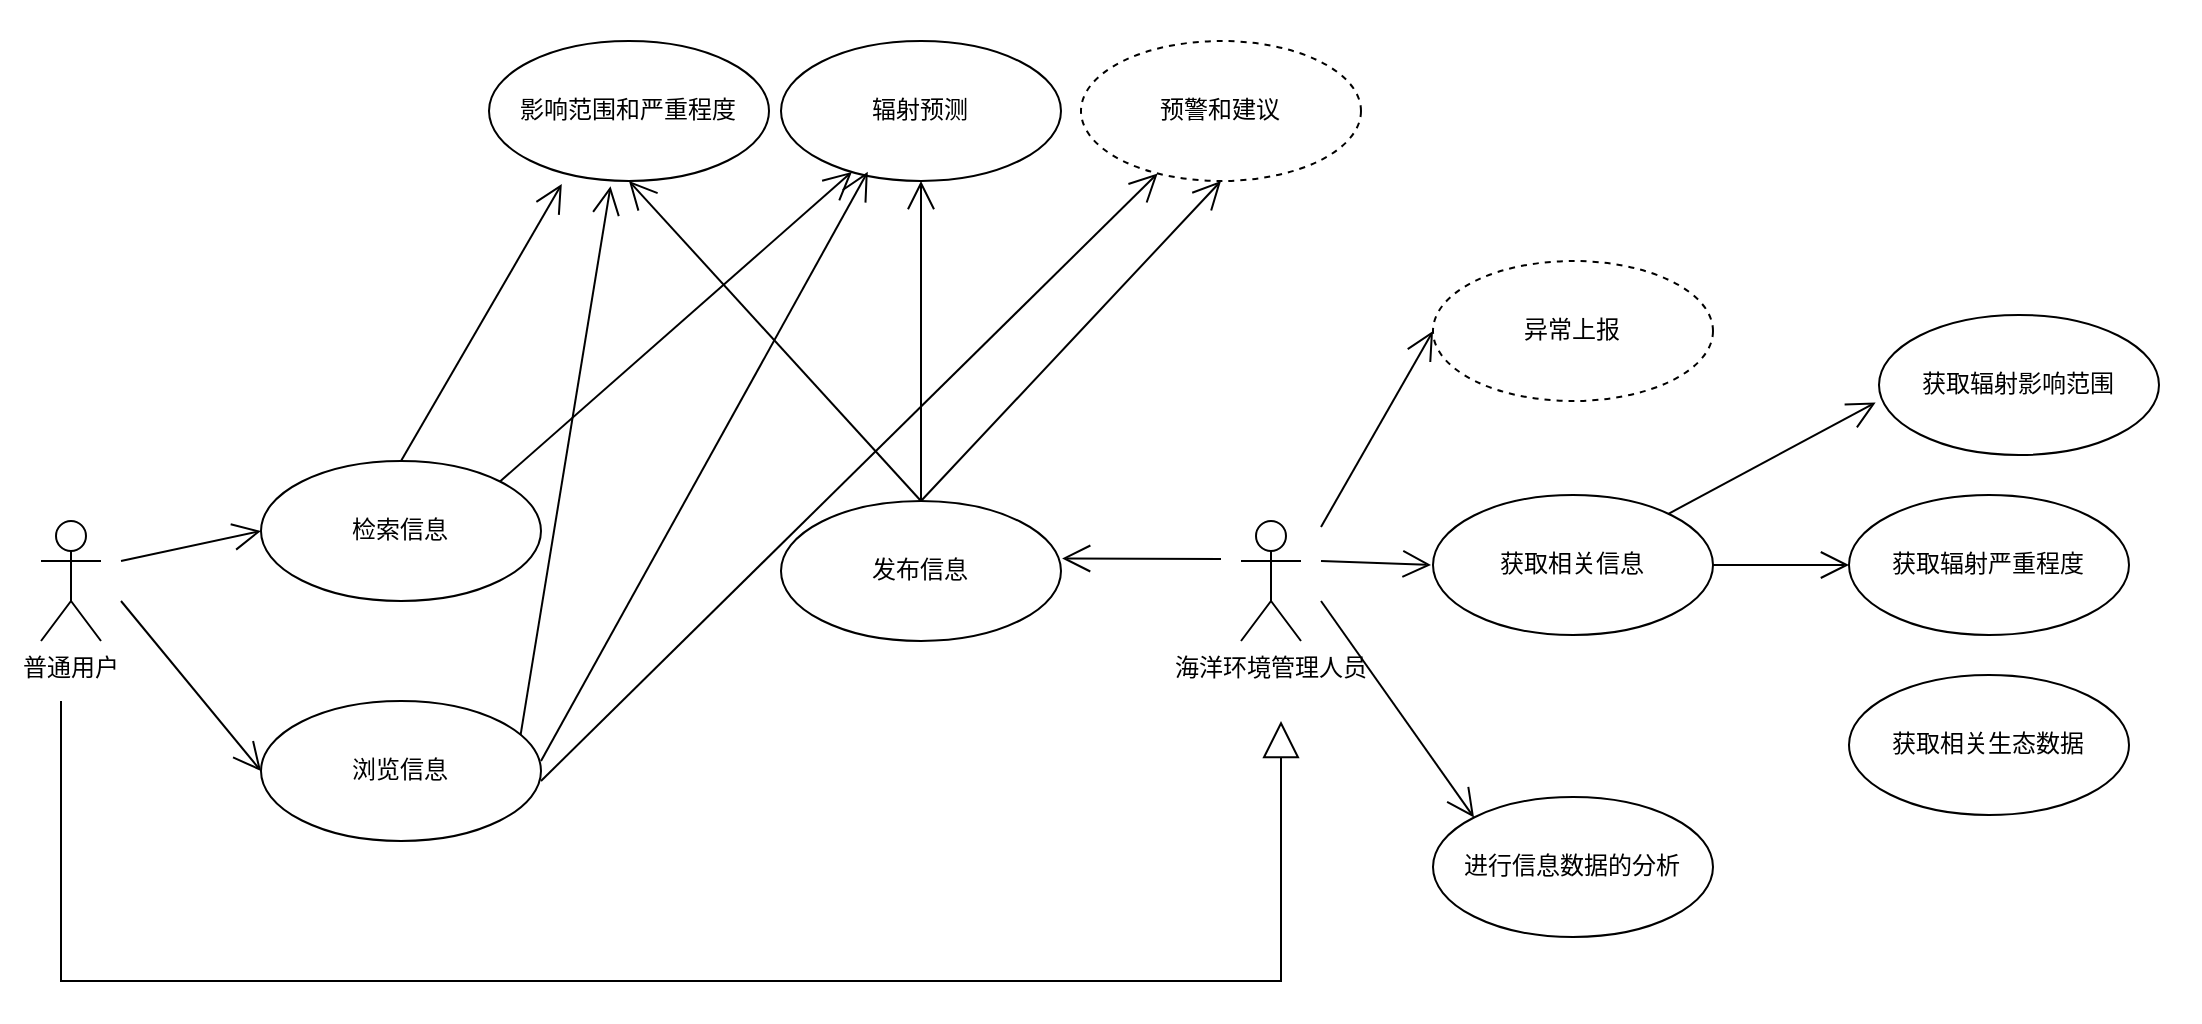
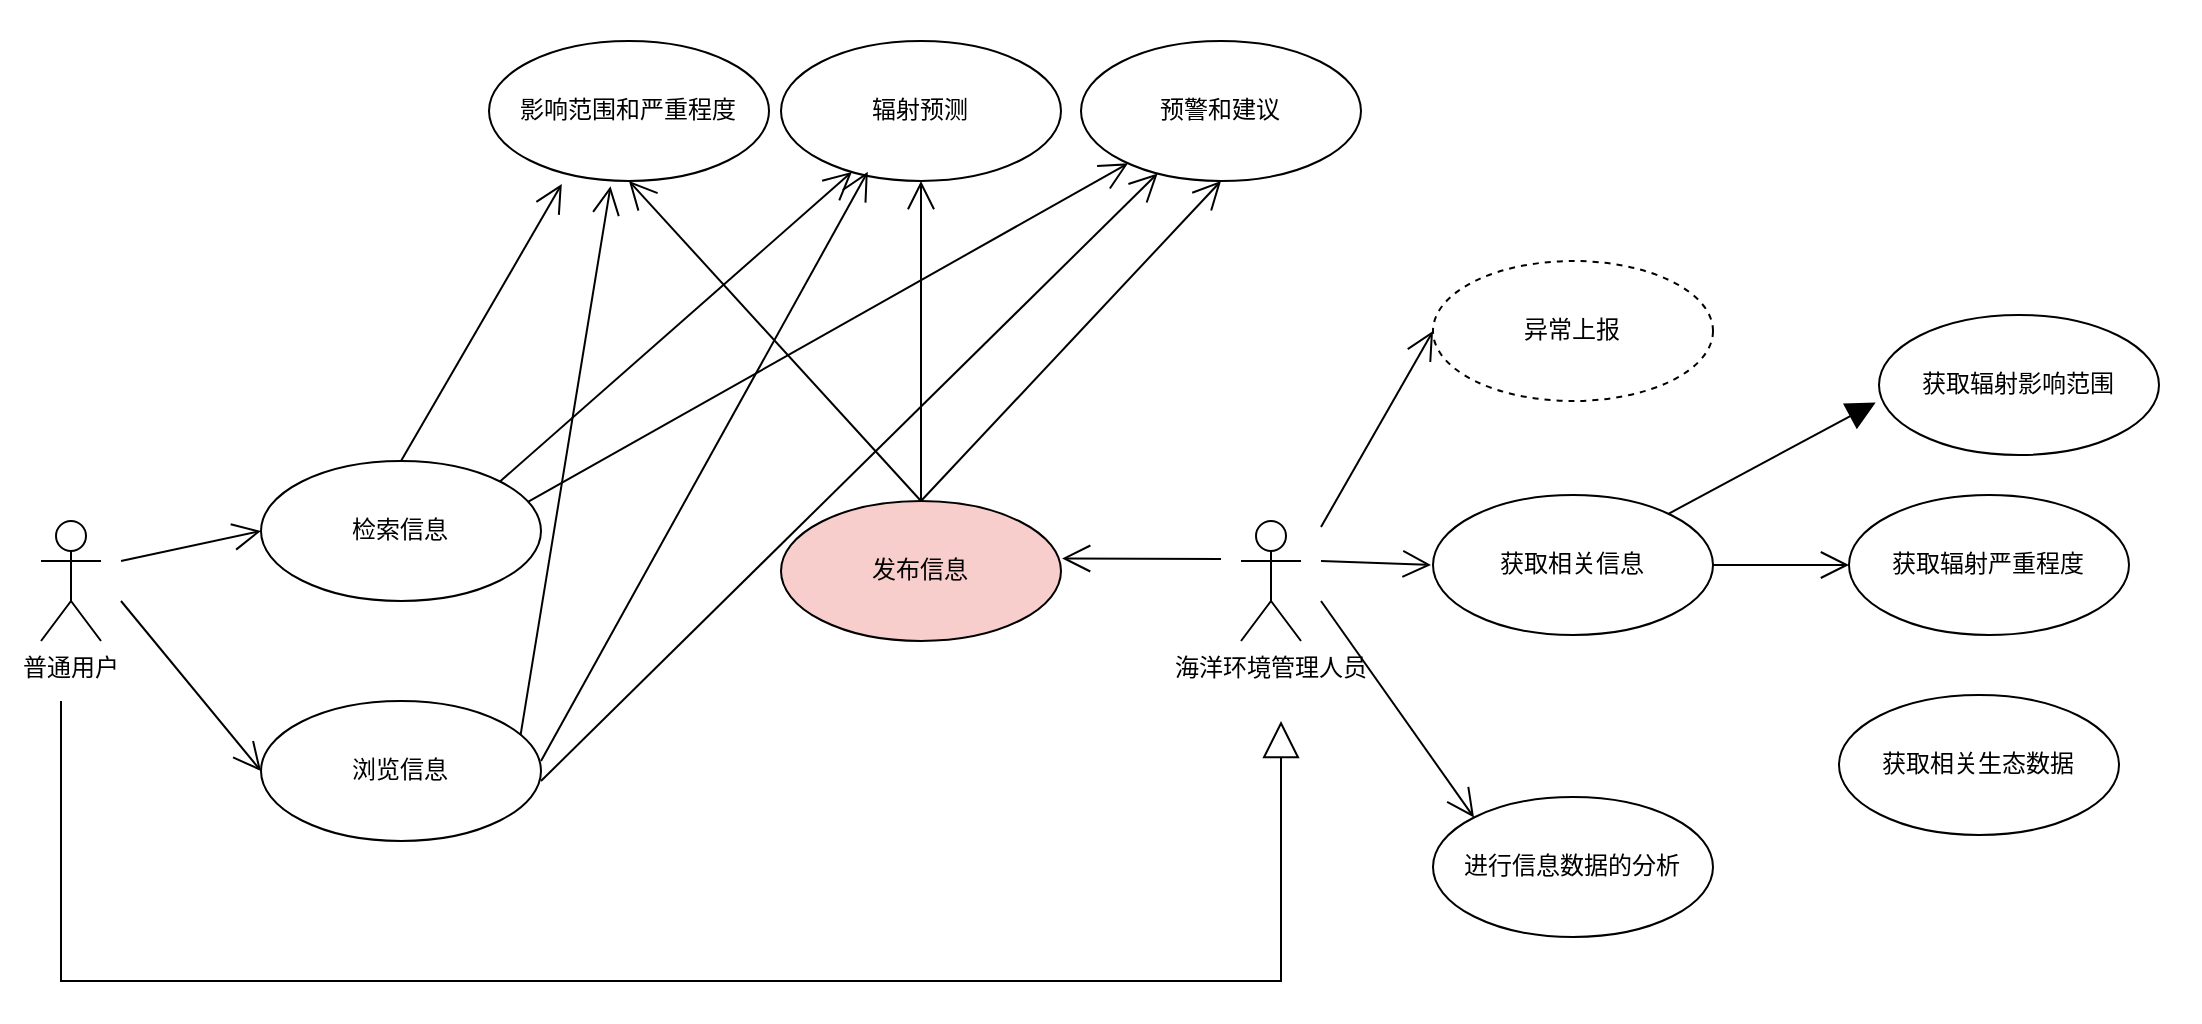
node "预警和建议": style dashed -> solid
edge "检索信息" -> "预警和建议": added
edge "获取相关信息" -> "获取辐射影响范围": arrowhead open -> block
node "发布信息": fillcolor #ffffff -> #f8cecc
node "获取相关生态数据": moved (1989, 745) -> (1979, 765)
